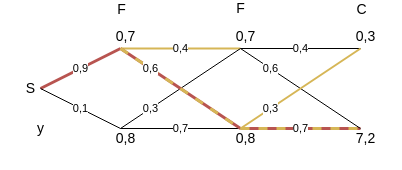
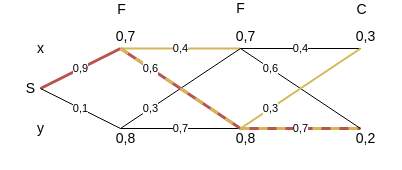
node "x": added
node "7,2": label "7,2" -> "0,2"
